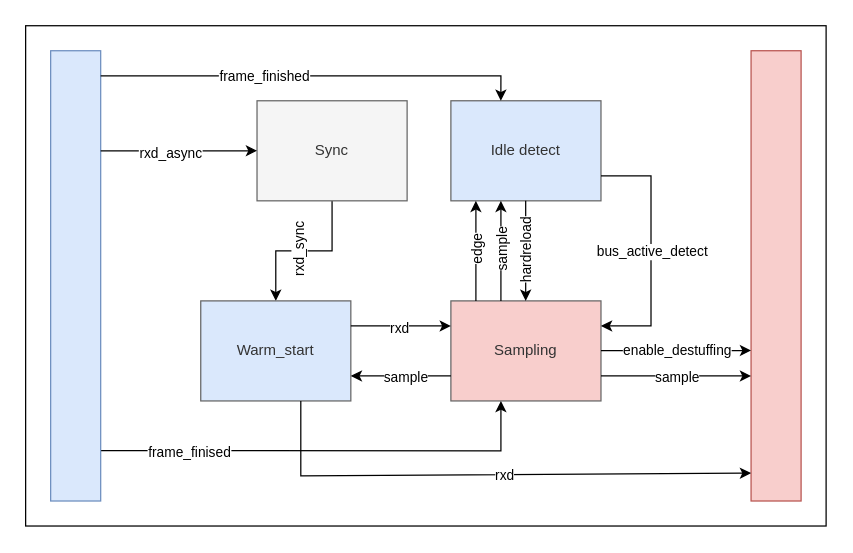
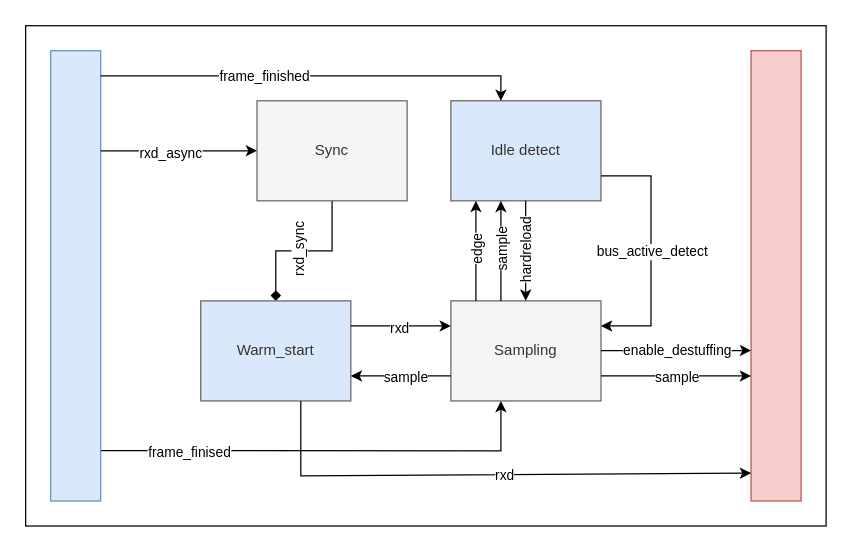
edge "Sync" -> "Warm_start": arrowhead classic -> diamond
node "Sampling": fillcolor #f8cecc -> #f5f5f5
